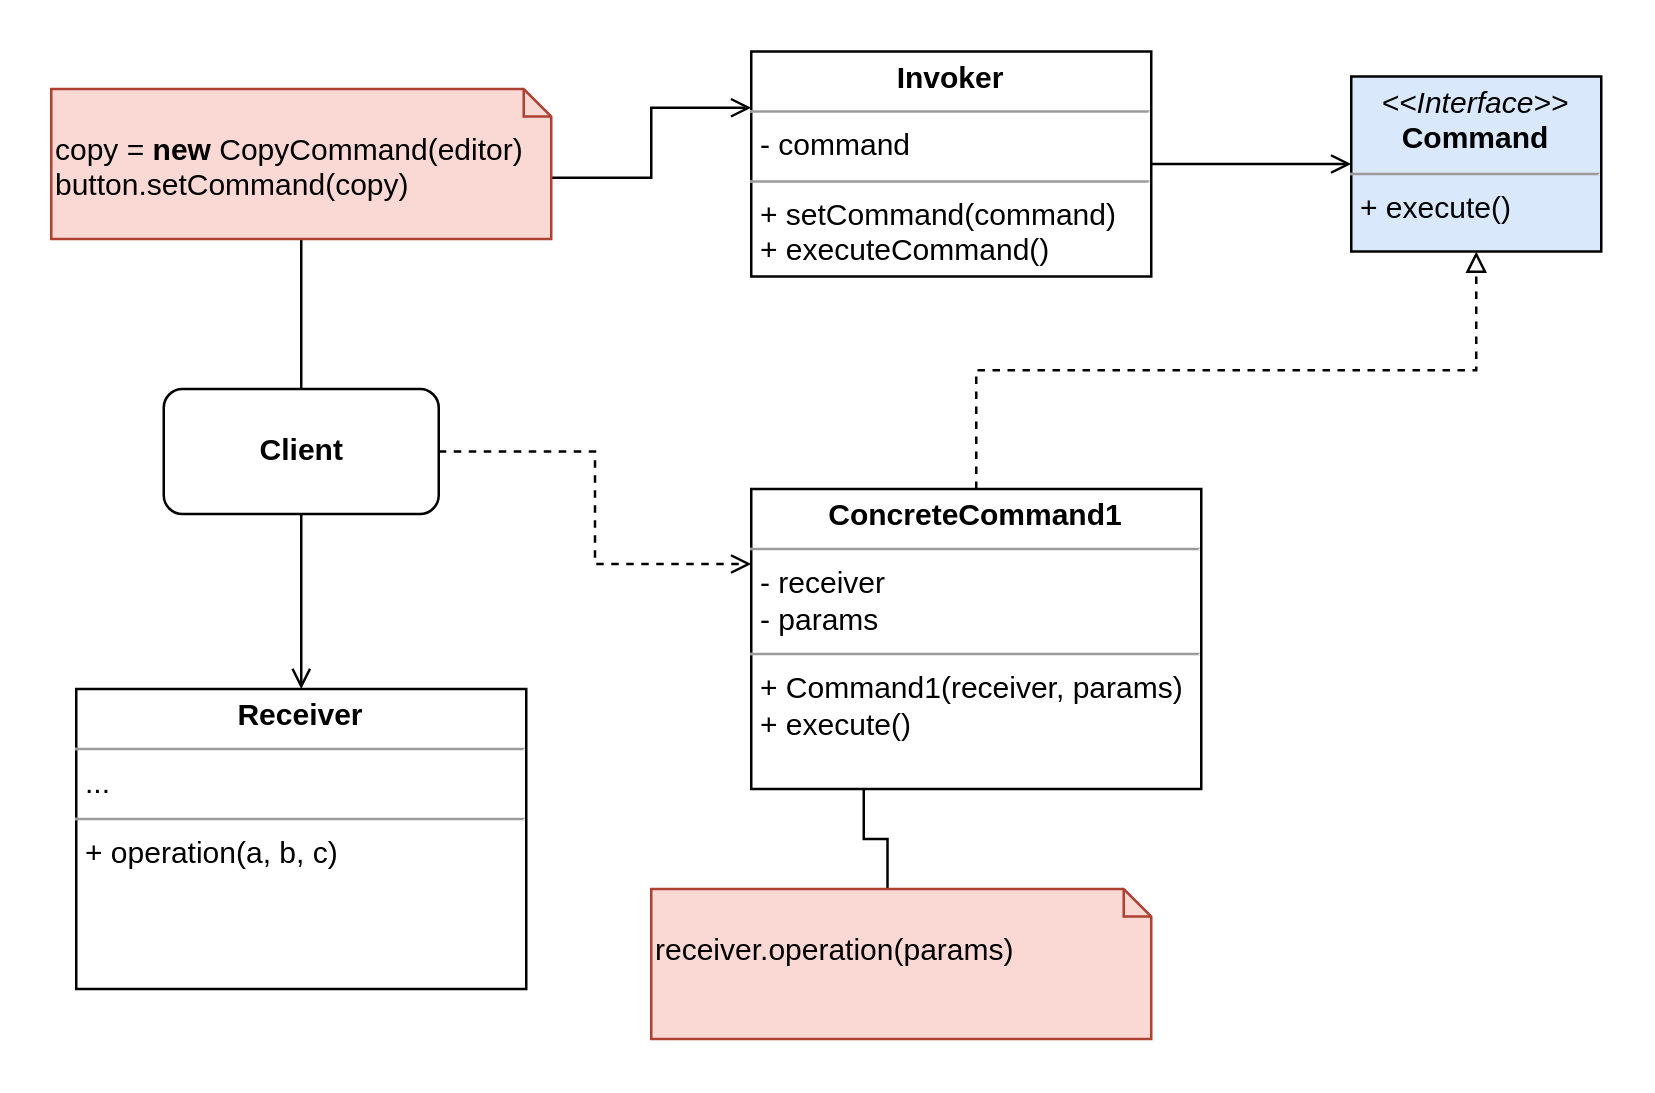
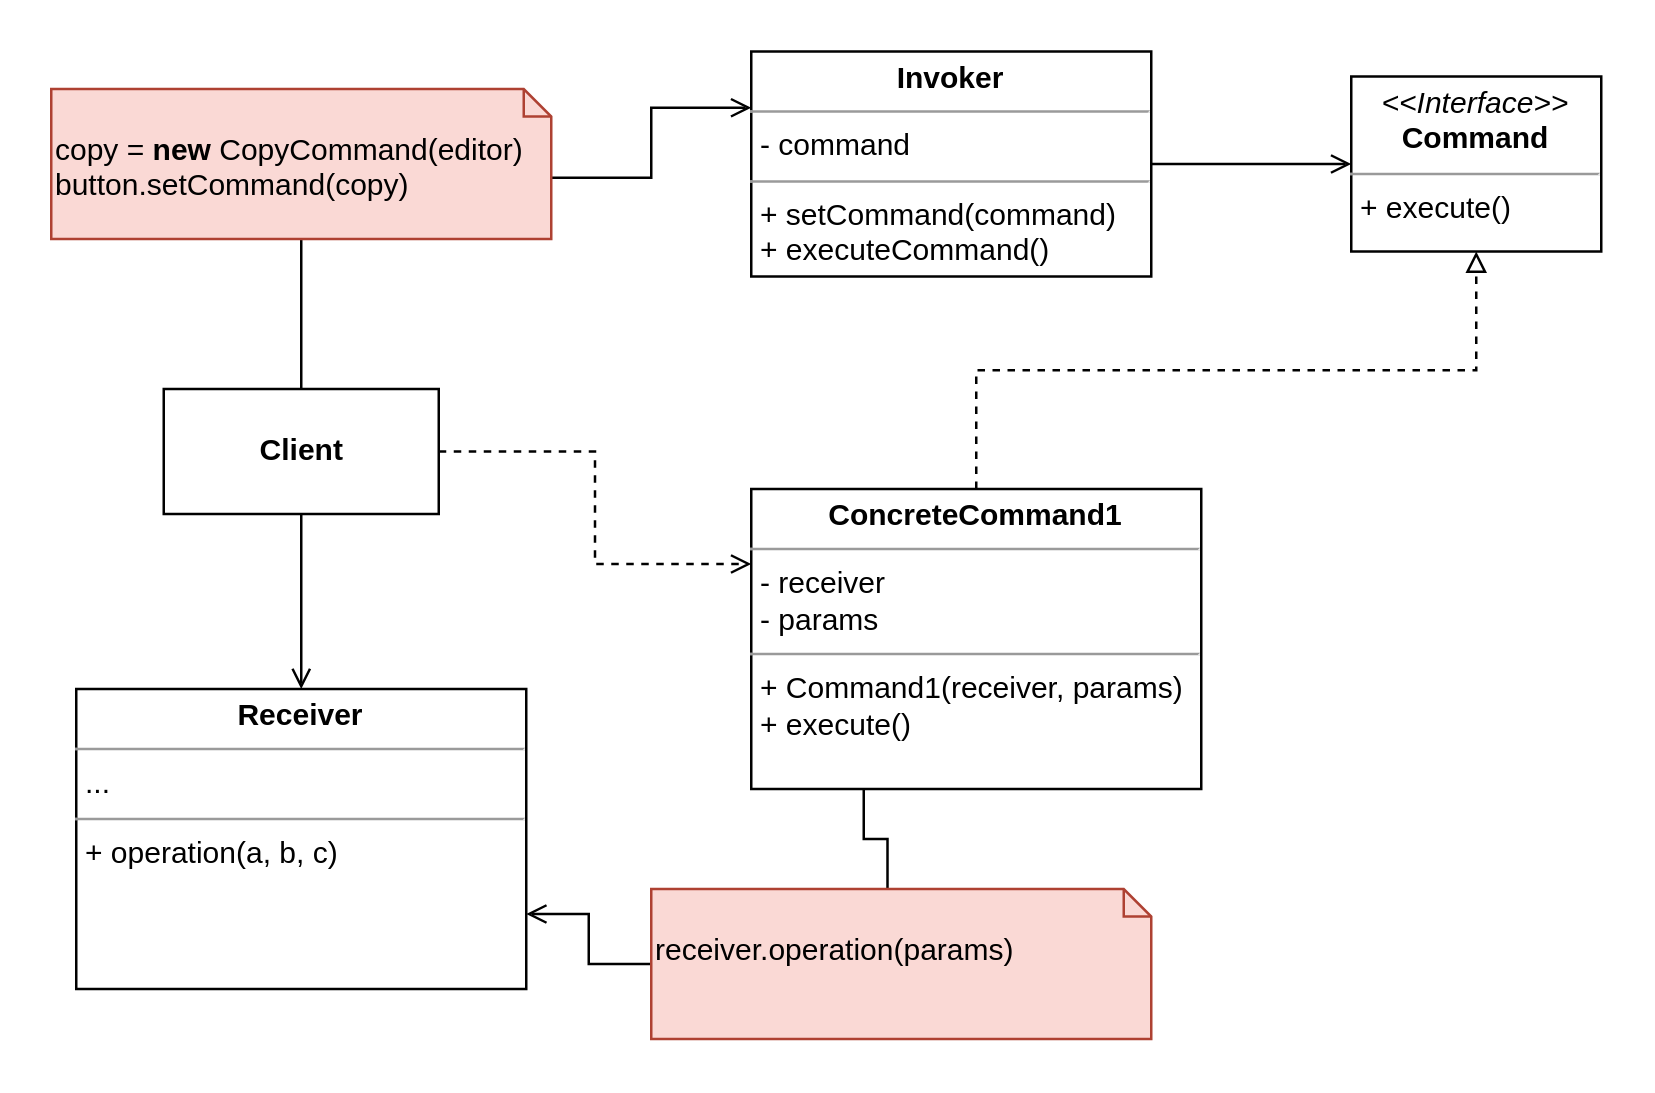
node "<<Interface>> Command + execute()": fillcolor #dae8fc -> #ffffff
node "Client": shape rounded rectangle -> rectangle
edge "receiver.operation(params)" -> "Receiver ... + operation(a, b, c)": added
